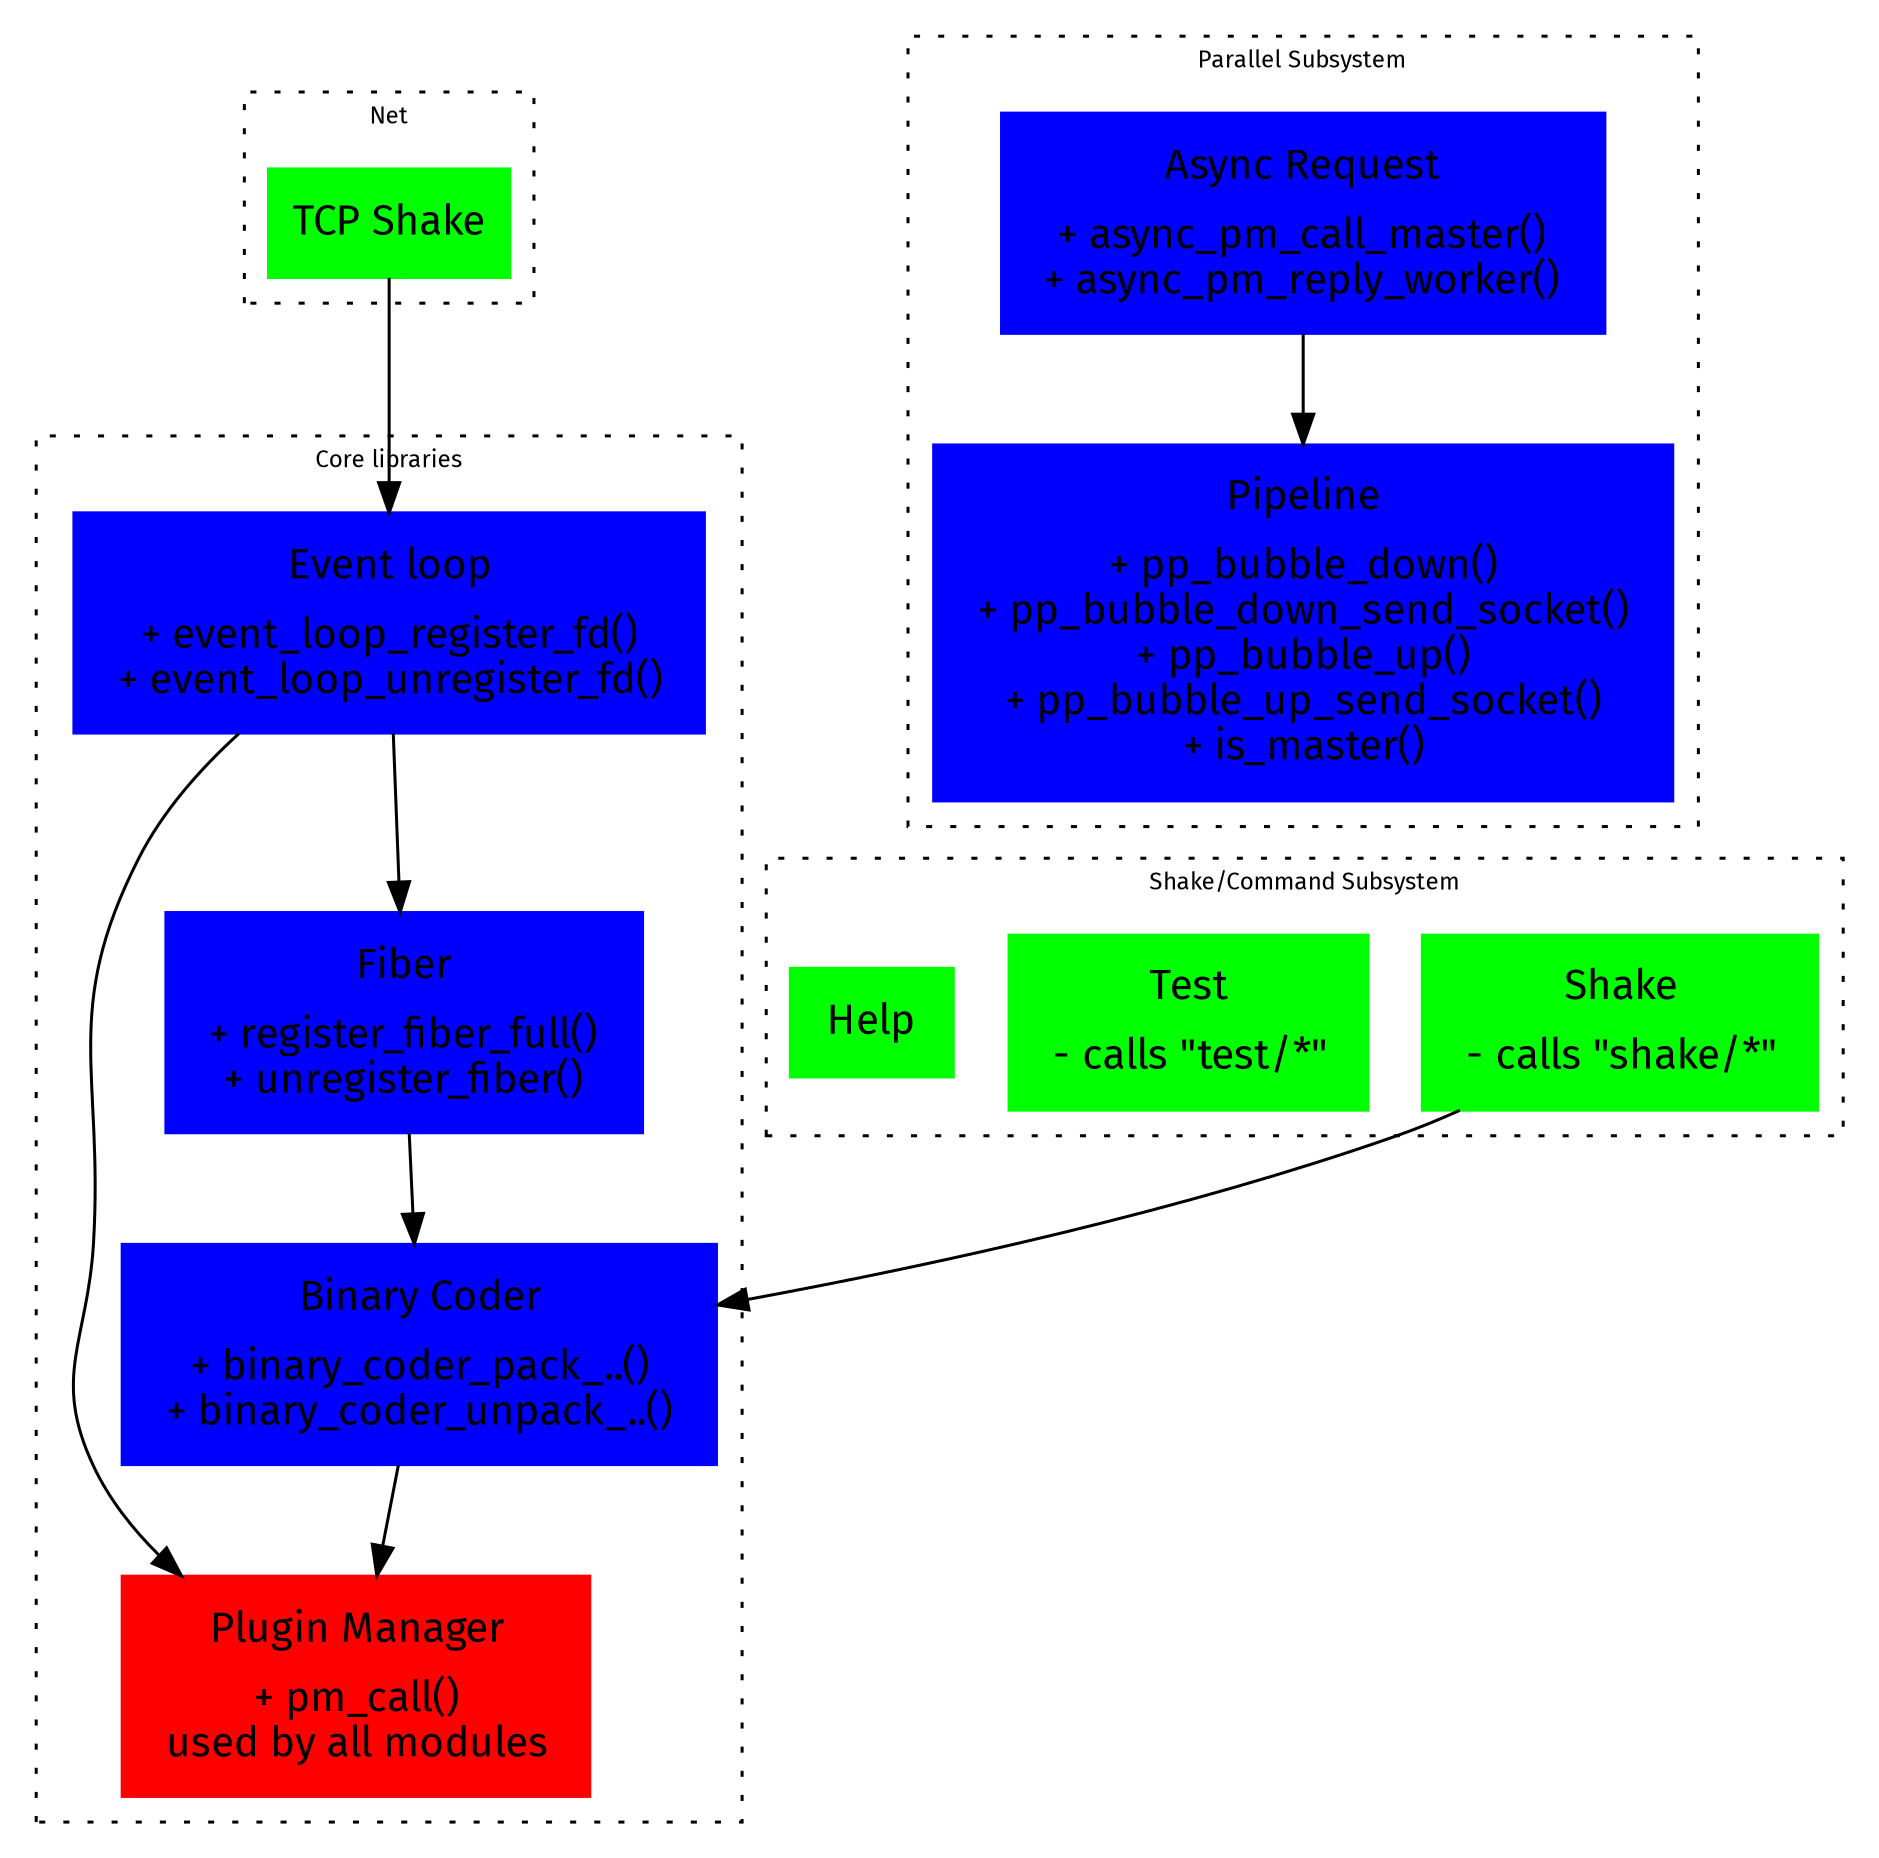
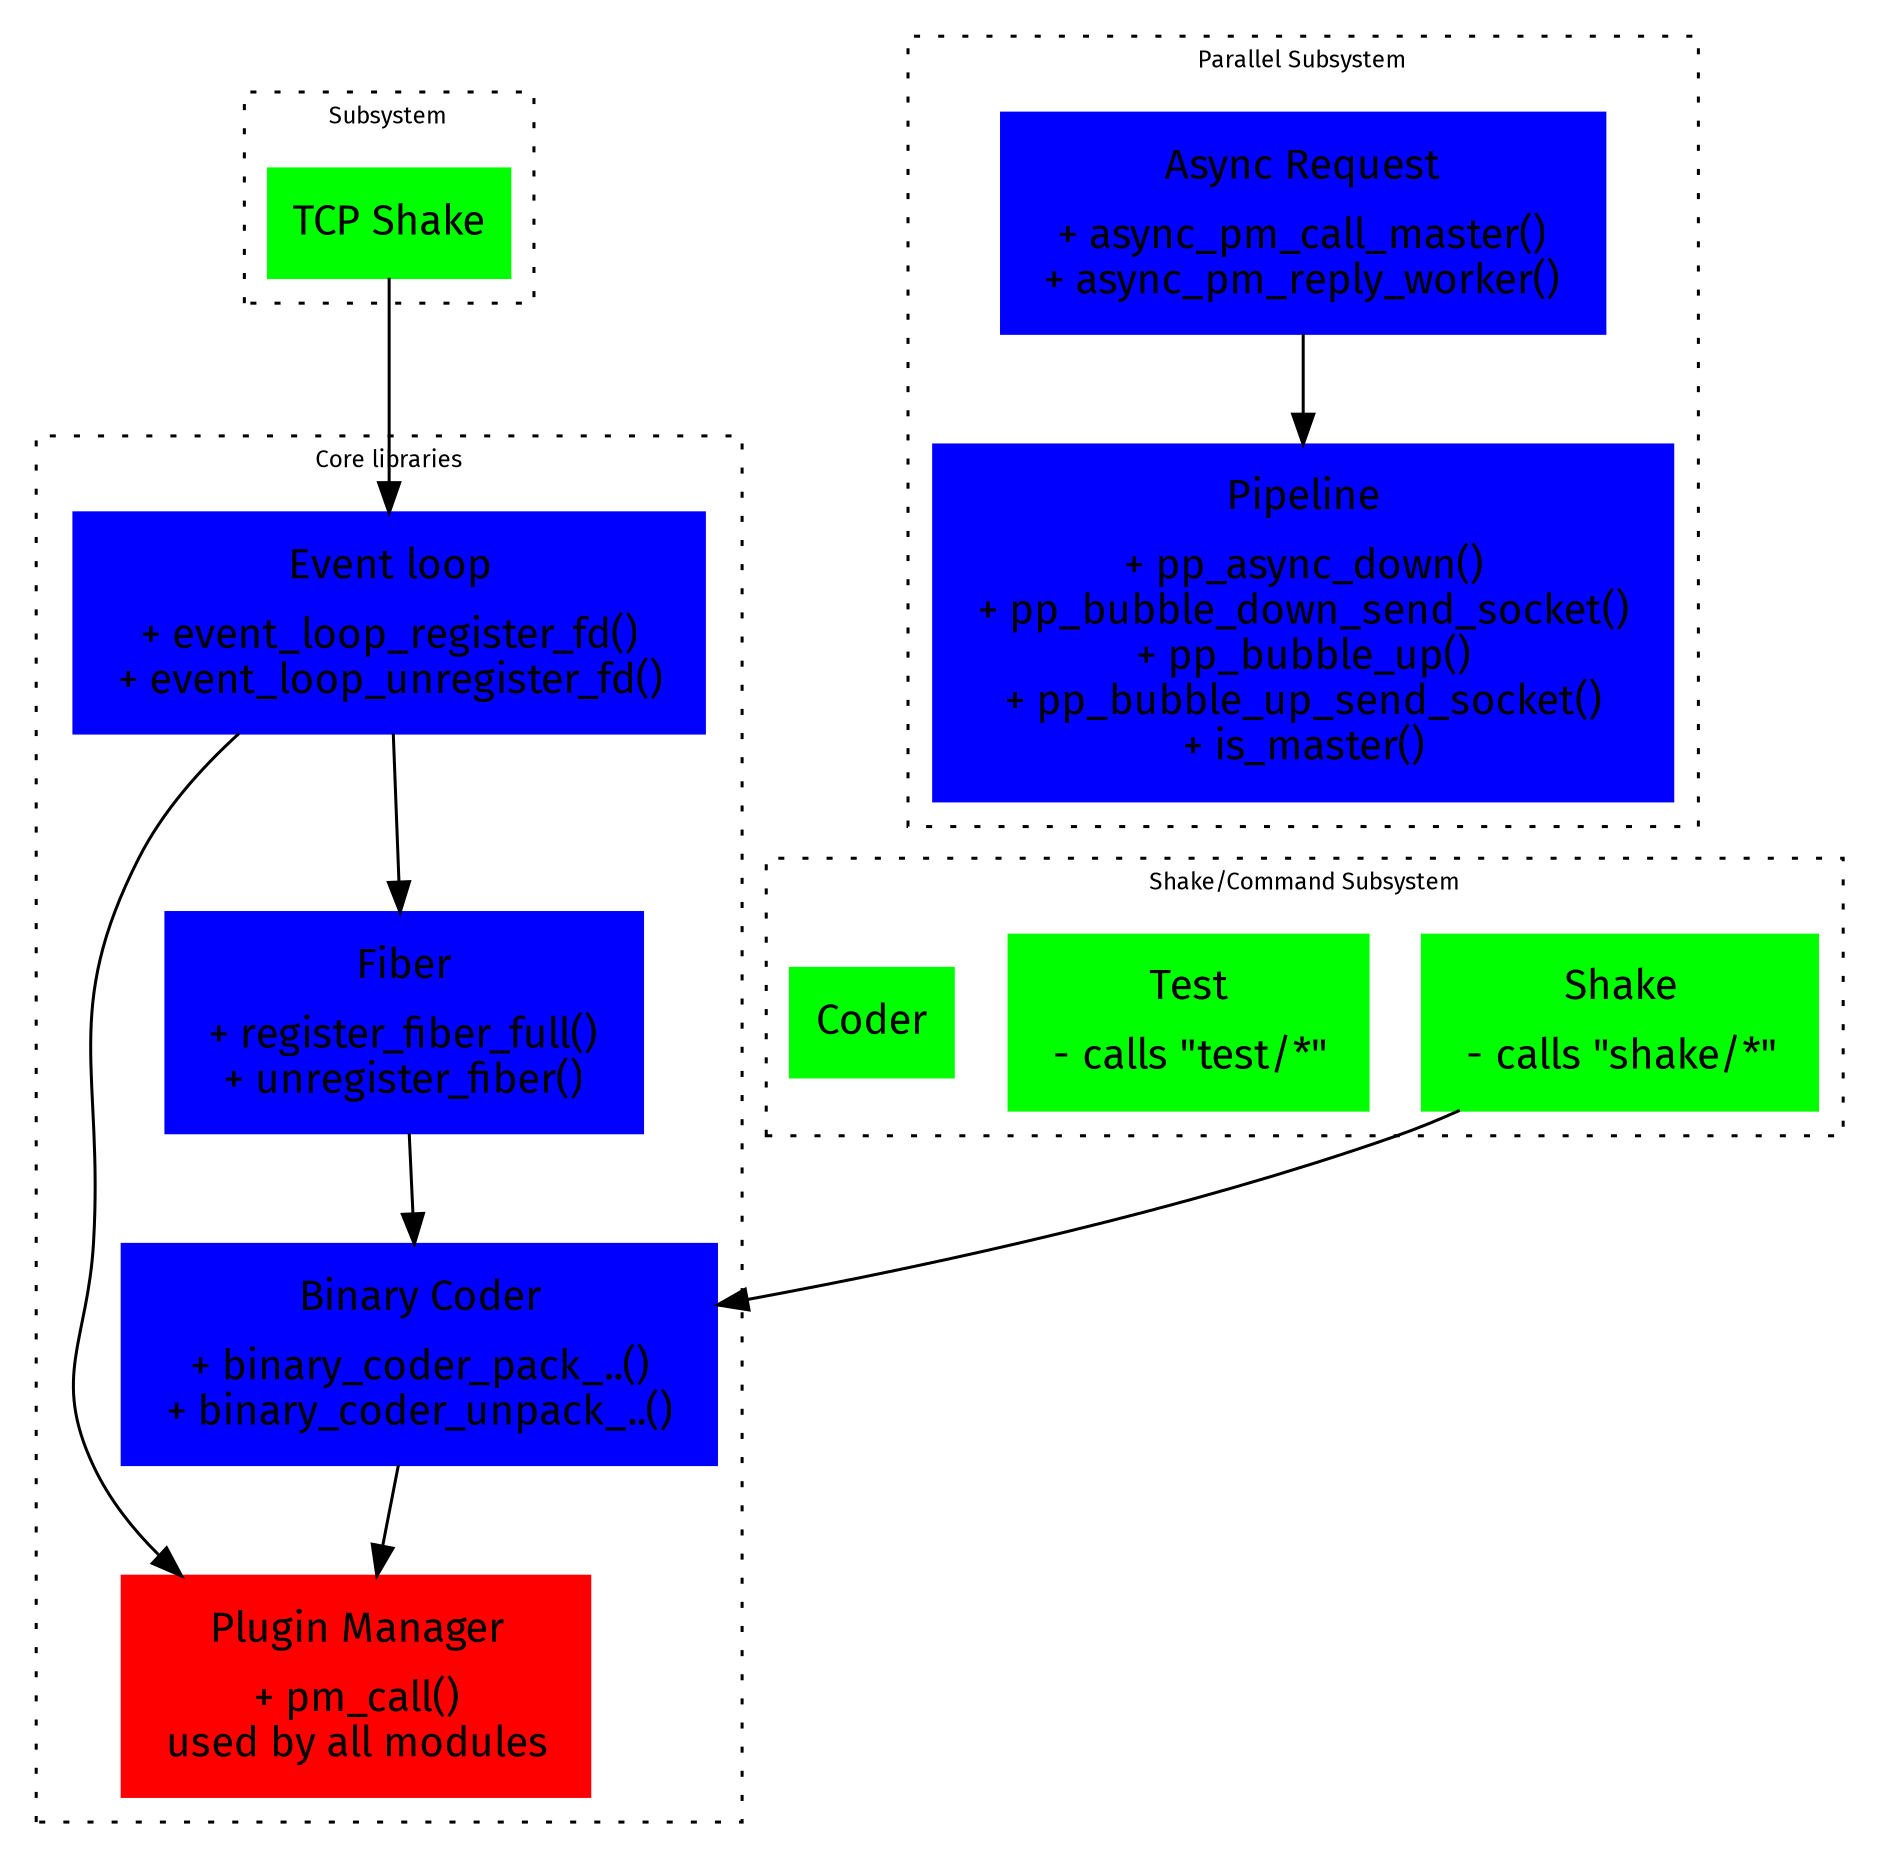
cluster "Net": label "Net" -> "Subsystem"
node "Pipeline": text "+ pp_bubble_down()" -> "+ pp_async_down()"
node "Help": label "Help" -> "Coder"
